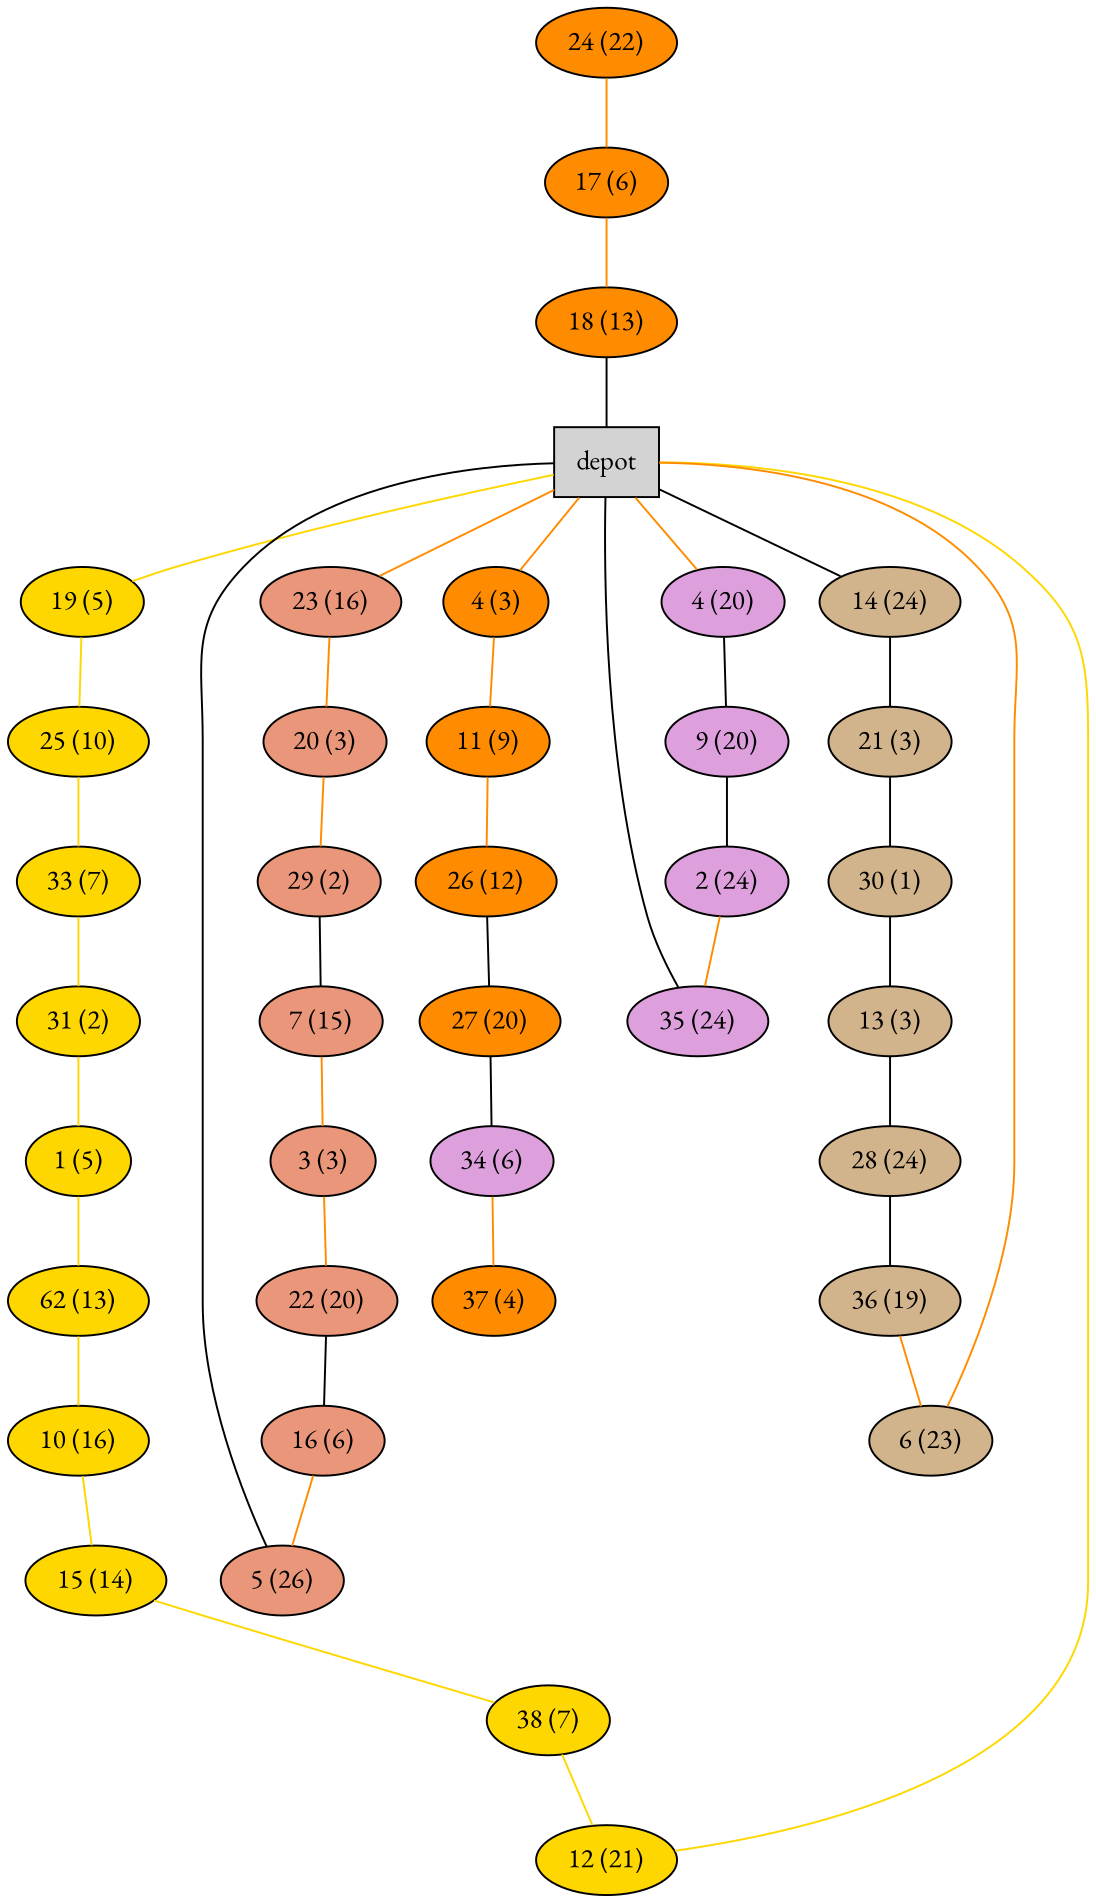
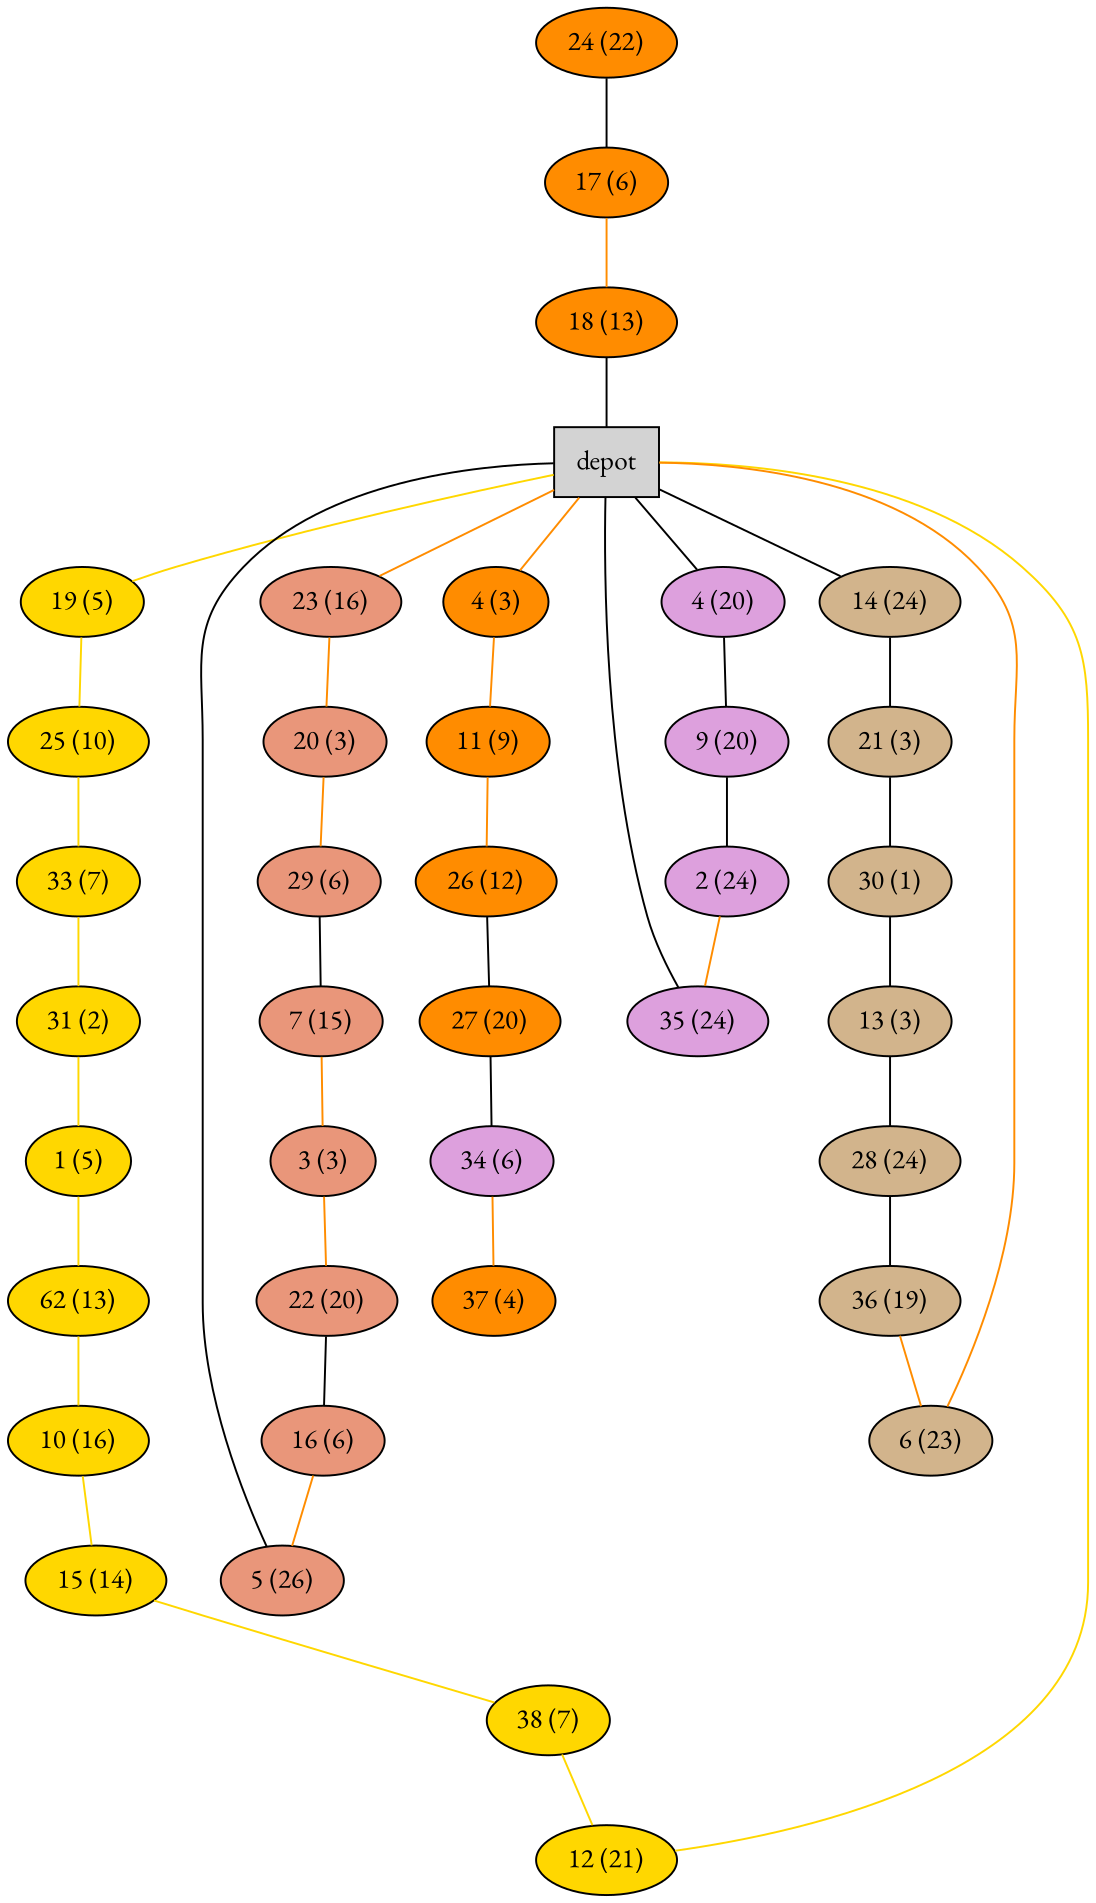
edge "24 (22)" -- "17 (6)": color darkorange -> black
edge "depot" -- "4 (20)": color darkorange -> black
node "29 (2)": label "29 (2)" -> "29 (6)"
